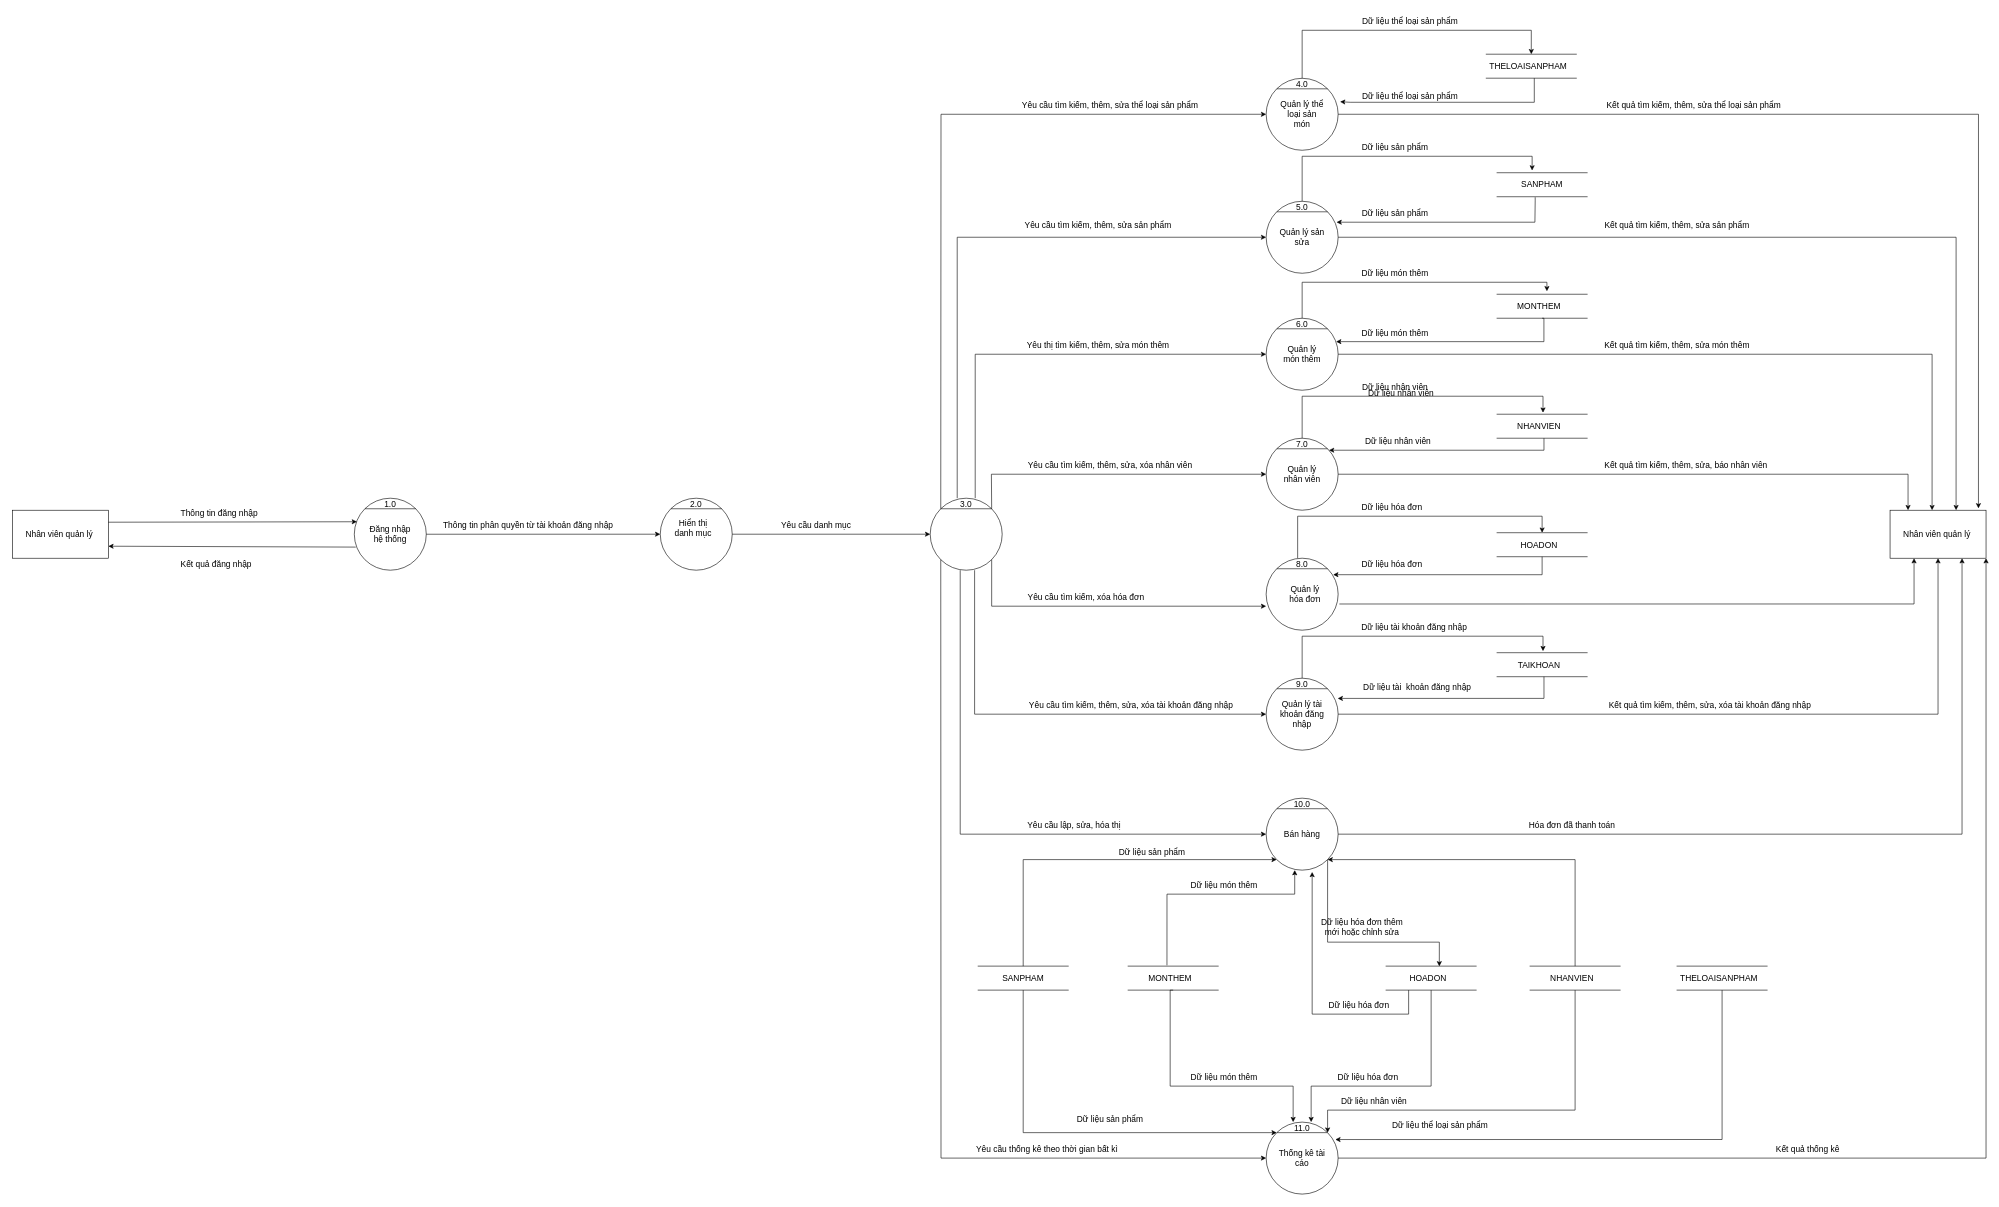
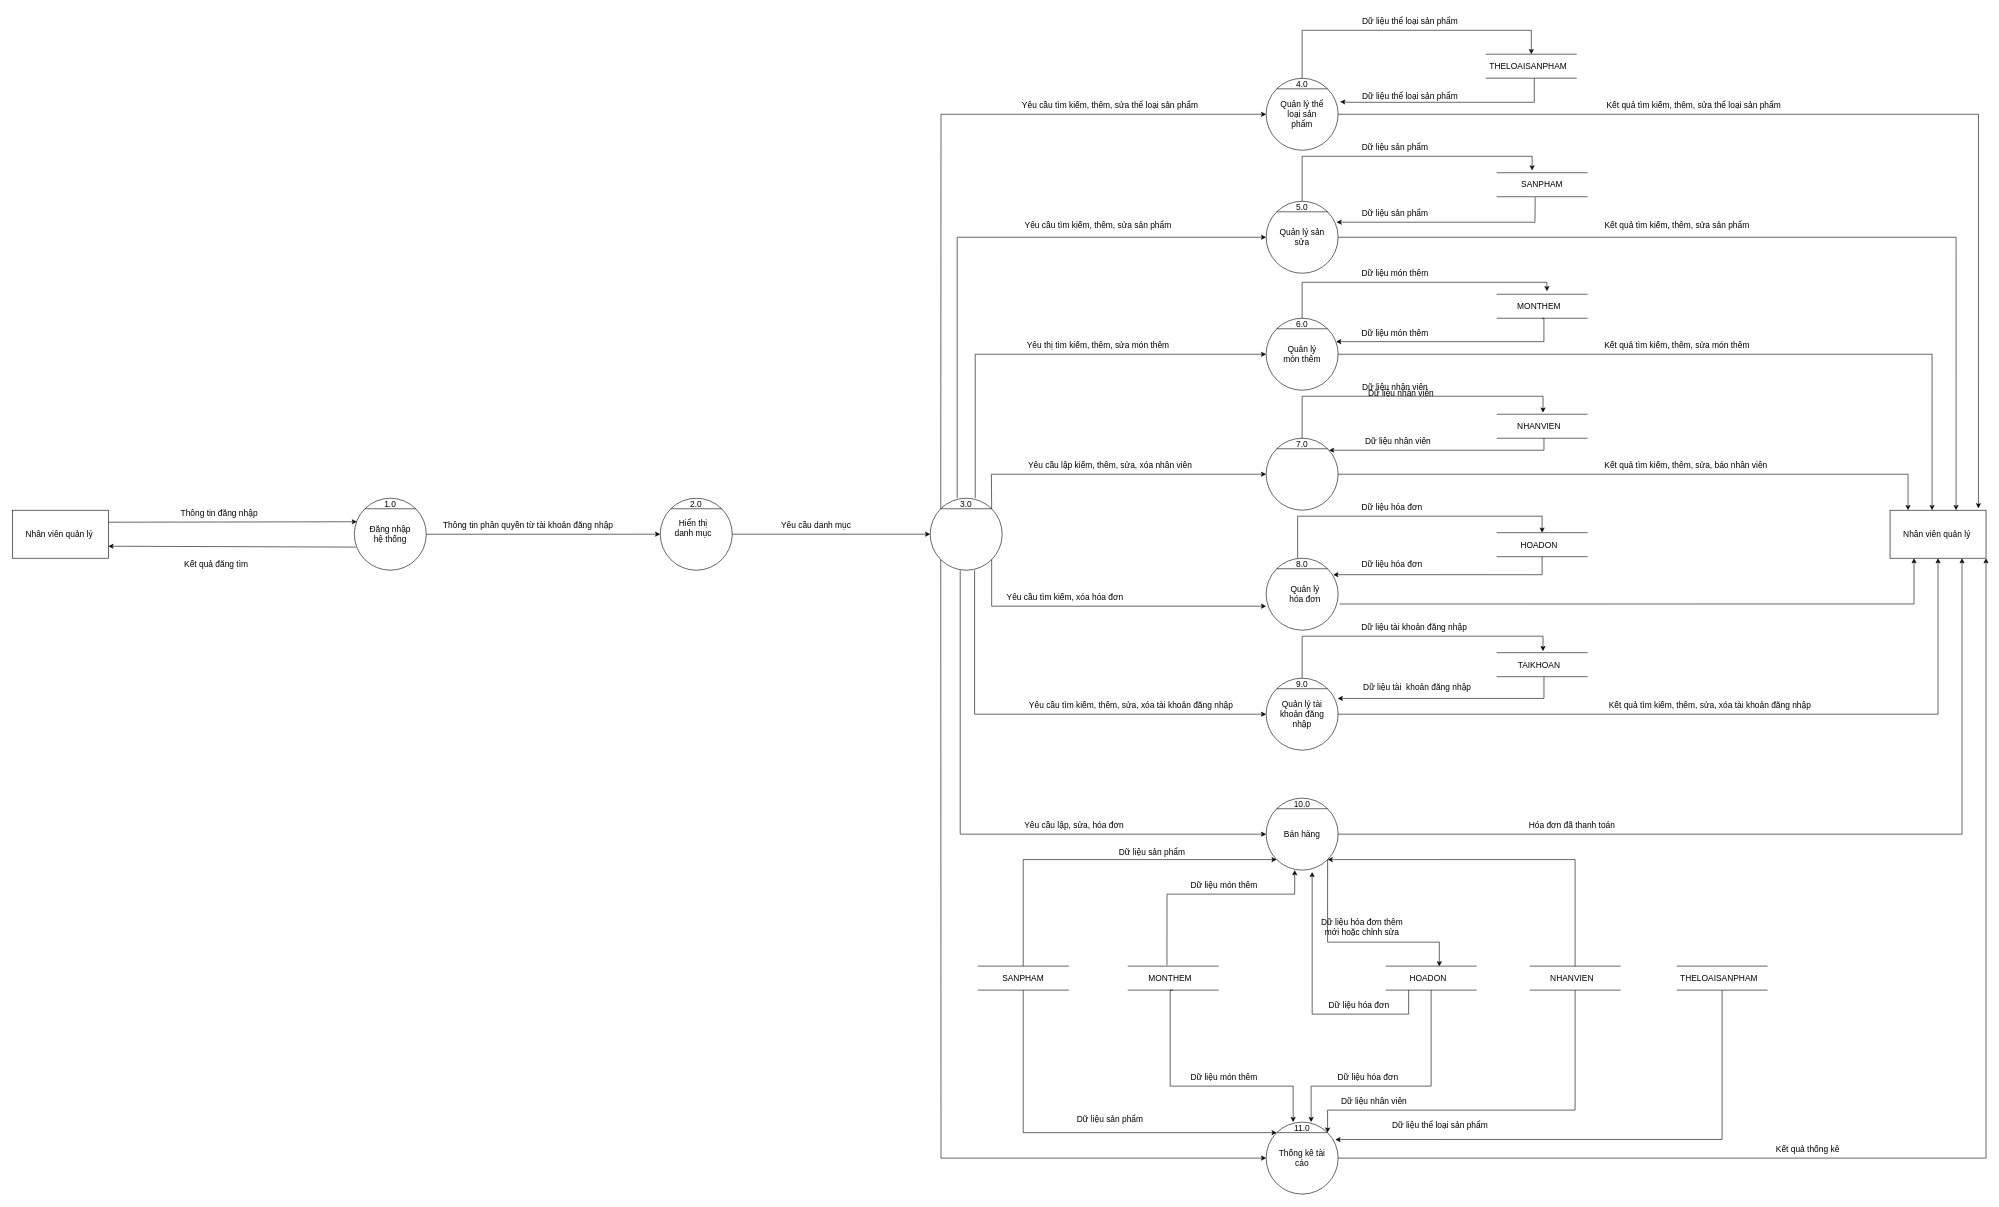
node "Quản lý thể loại sản món": label "Quản lý thể loại sản món" -> "Quản lý thể loại sản phẩm"
node "Yêu cầu tìm kiếm, thêm, sửa, xóa nhân viên": label "Yêu cầu tìm kiếm, thêm, sửa, xóa nhân viên" -> "Yêu cầu lập kiếm, thêm, sửa, xóa nhân viên"
node "Quản lý nhân viên": removed
node "Kết quả đăng nhập": label "Kết quả đăng nhập" -> "Kết quả đăng tìm"
node "Yêu cầu tìm kiếm, xóa hóa đơn": moved (1086, 597) -> (1065, 597)
node "Yêu cầu lập, sửa, hóa thị": label "Yêu cầu lập, sửa, hóa thị" -> "Yêu cầu lập, sửa, hóa đơn"
node "Yêu cầu thống kê theo thời gian bất kì": removed
